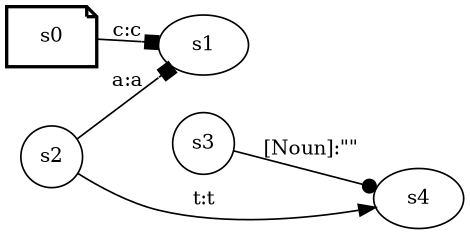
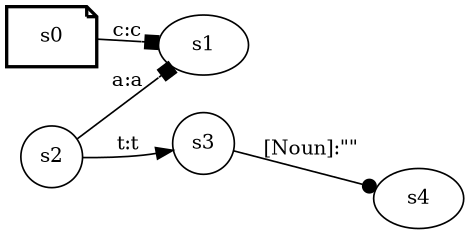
edge "s2" -> "s4": now "s2" -> "s3"
